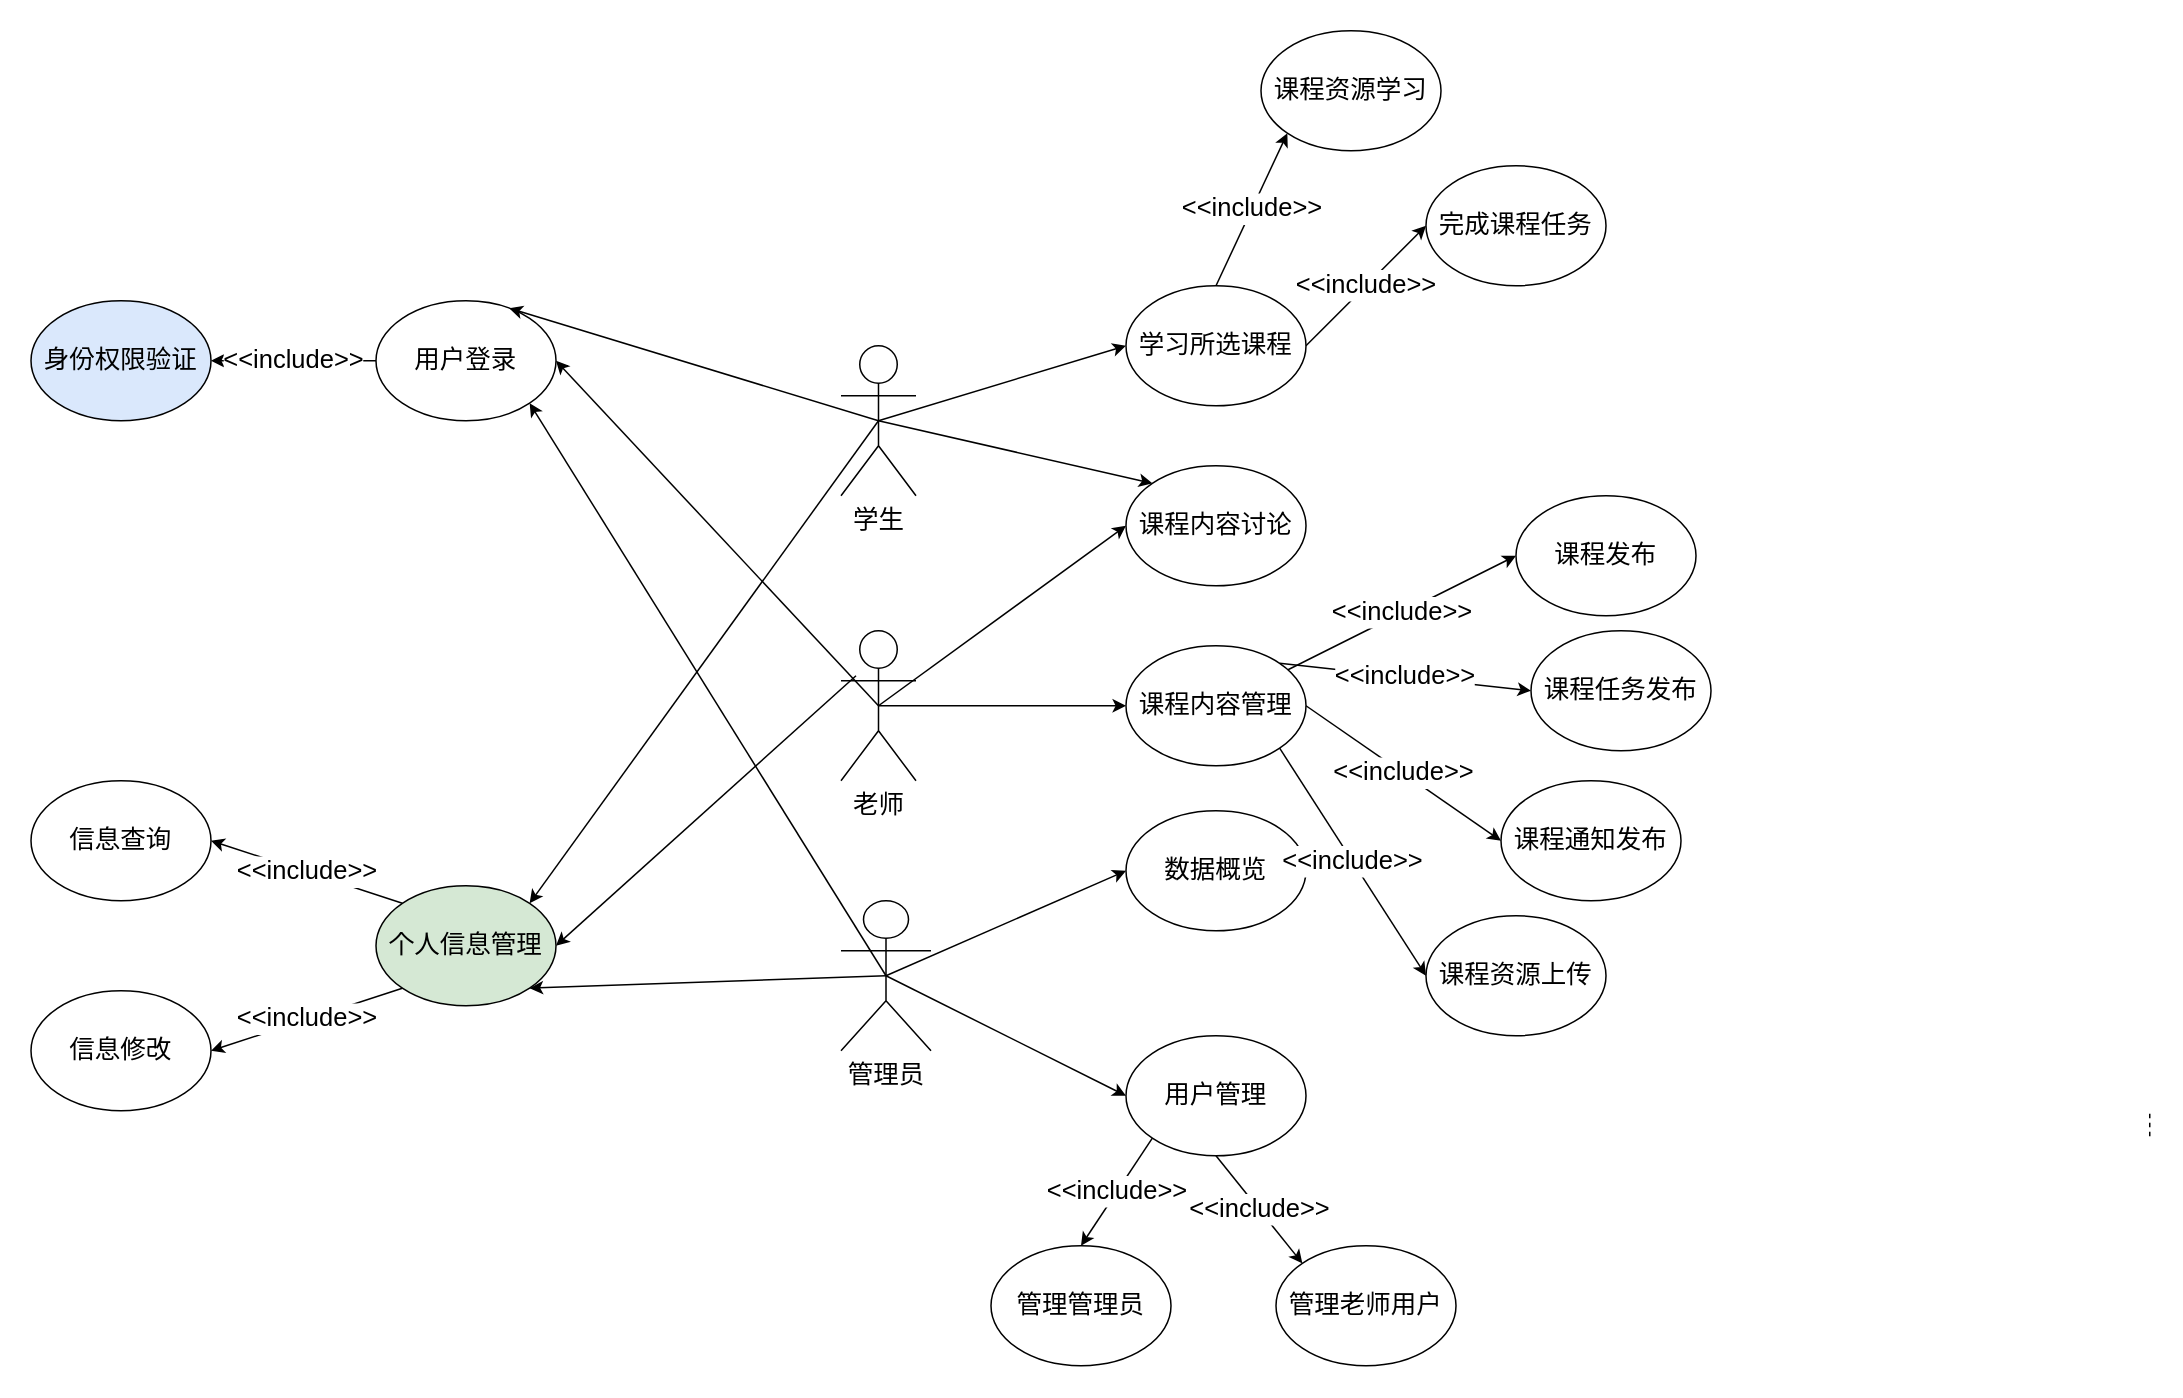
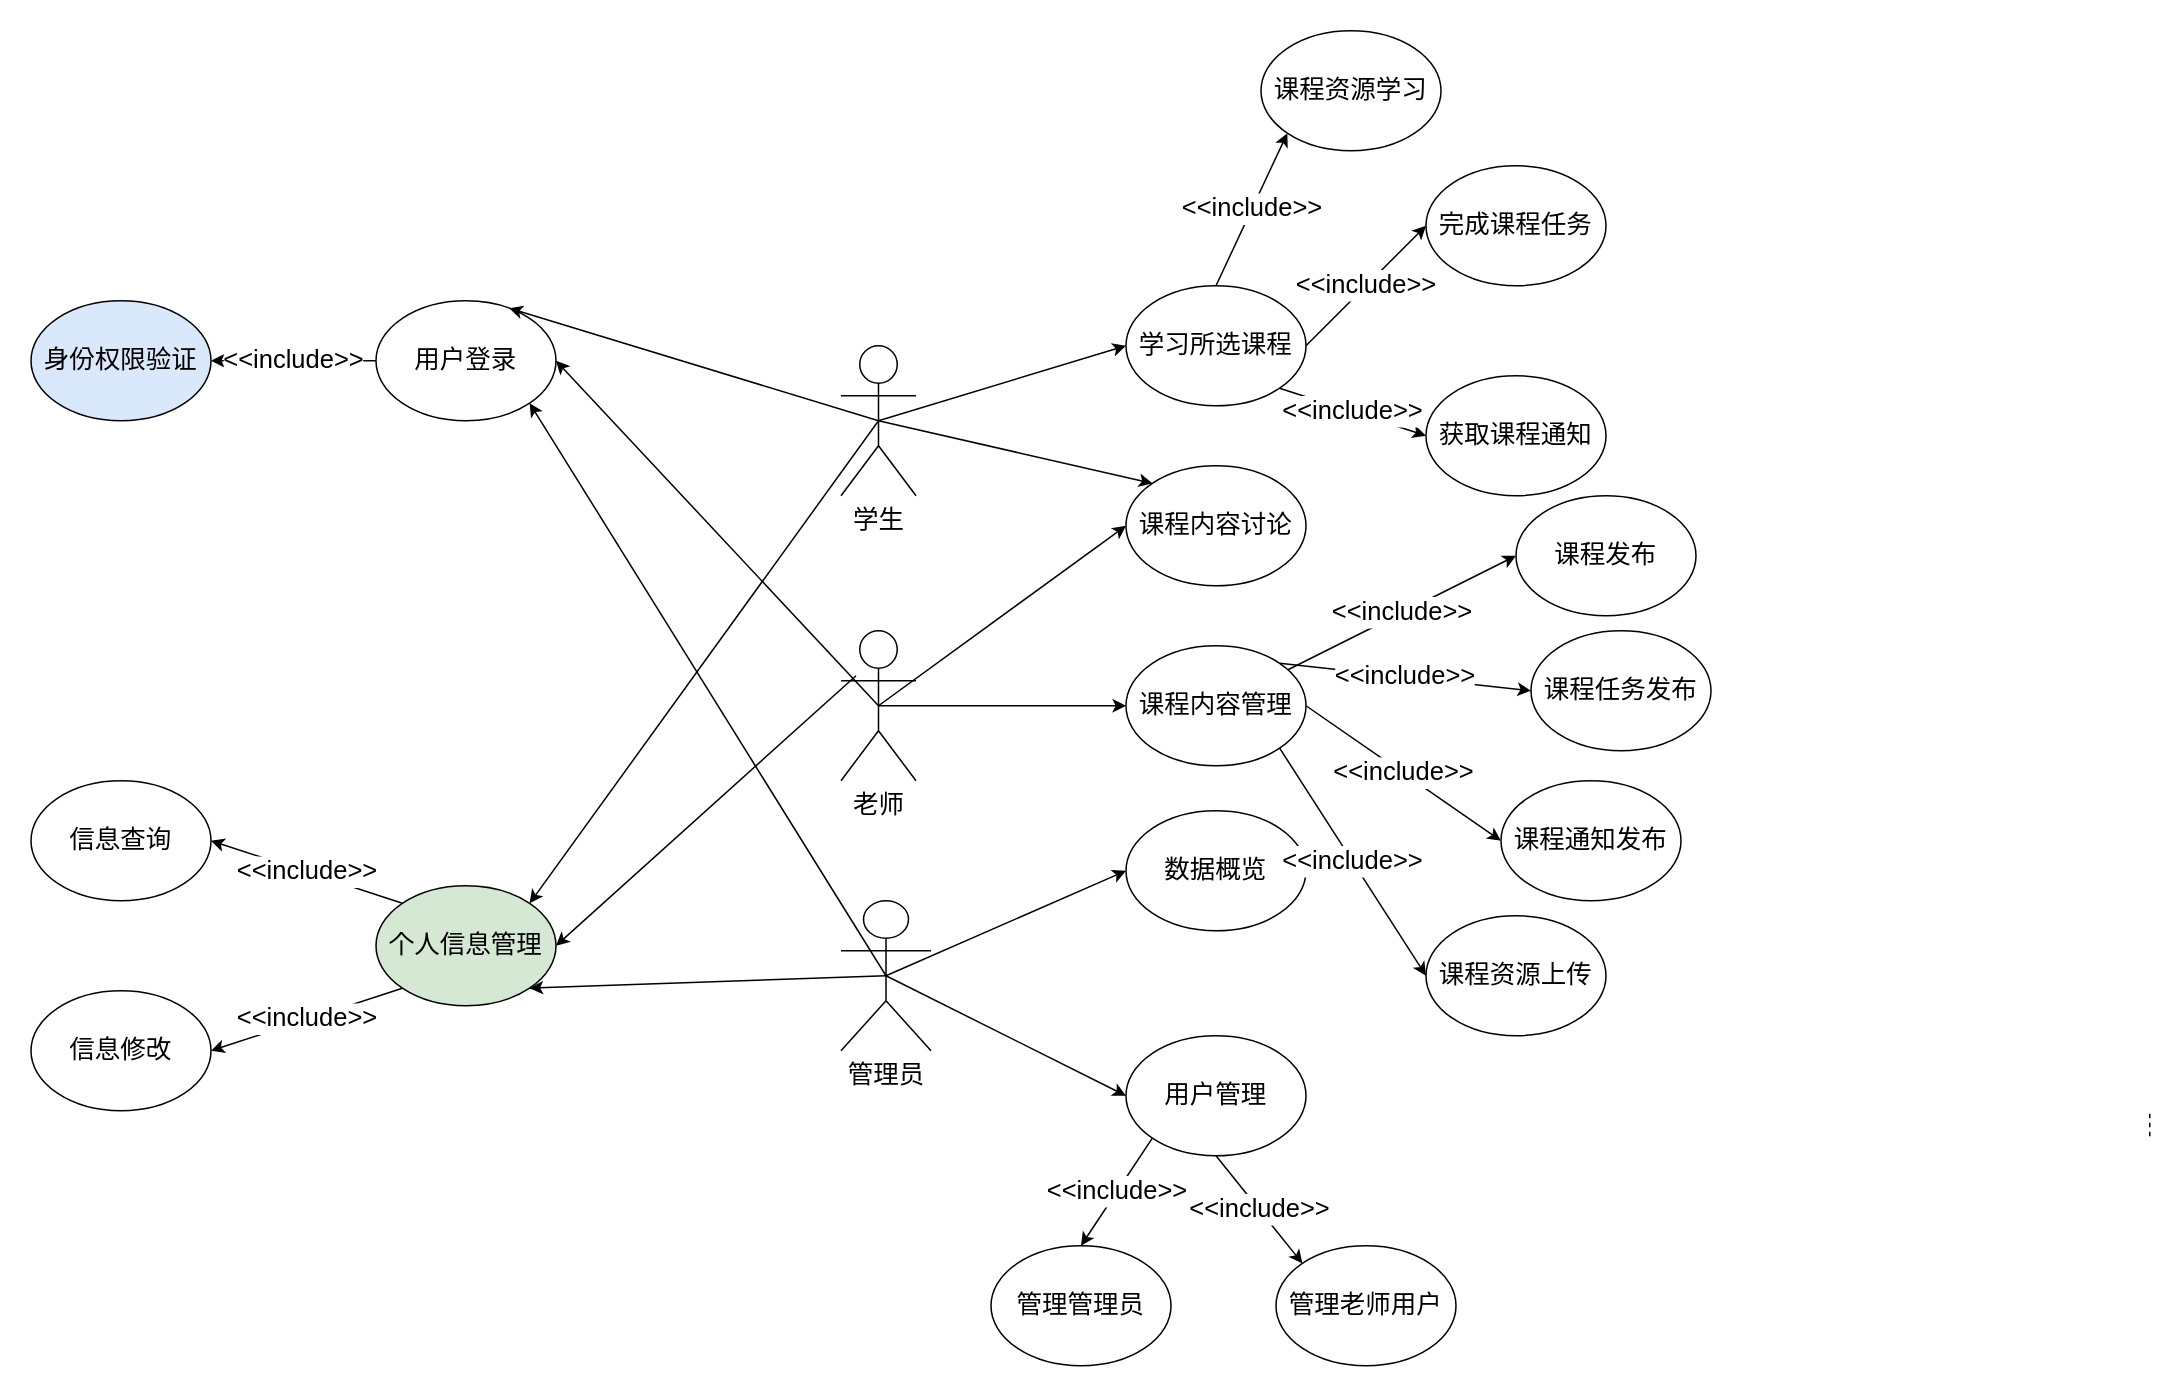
edge "学习所选课程" -> "获取课程通知": added, label "<<include>>"
node "获取课程通知": added
